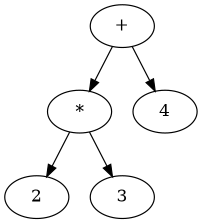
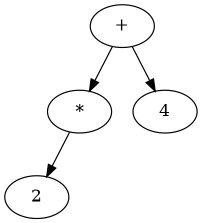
node "3": removed
